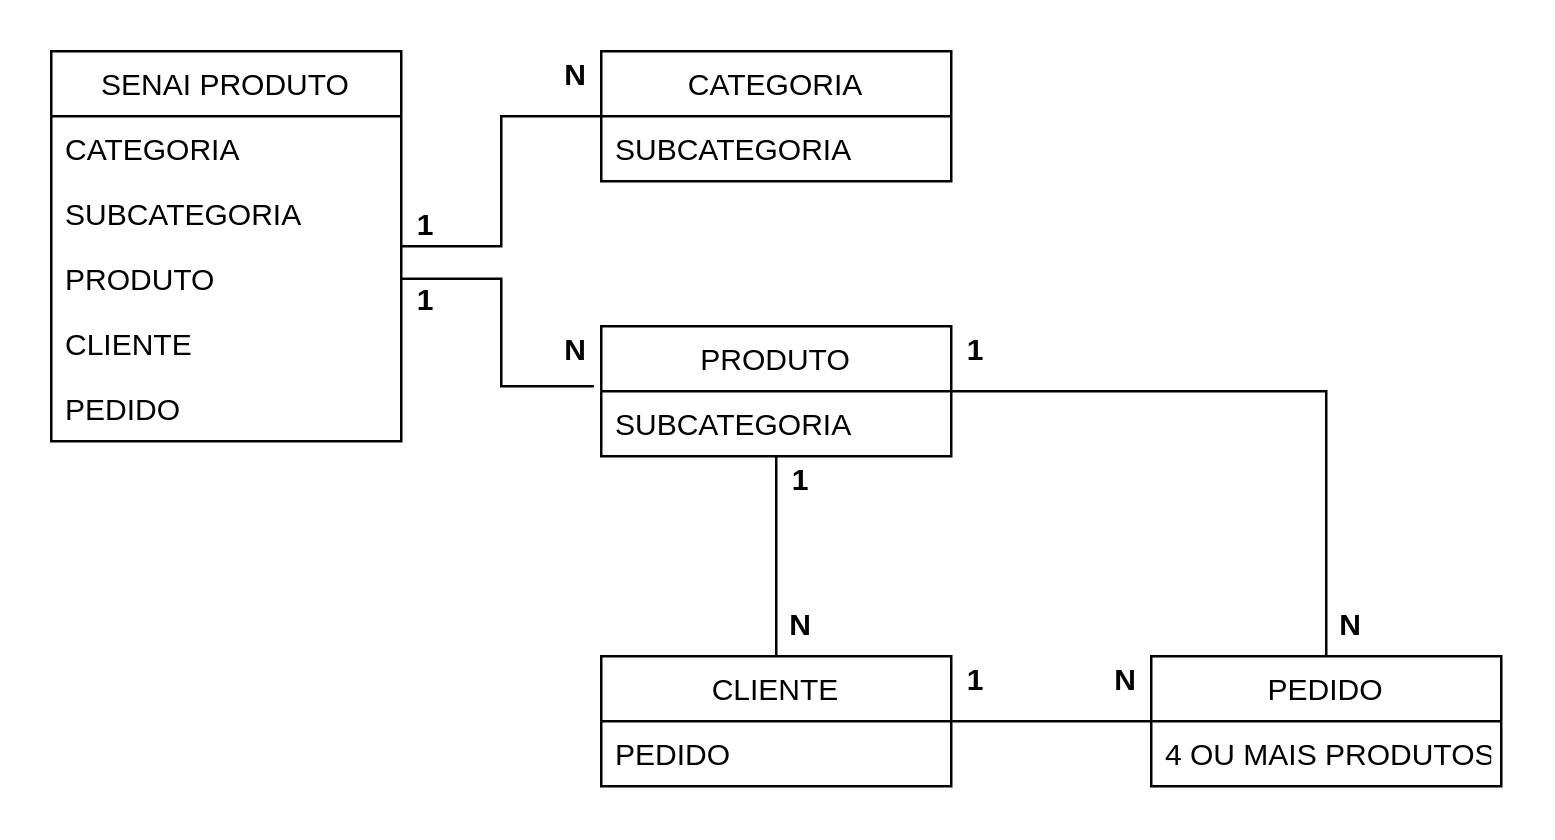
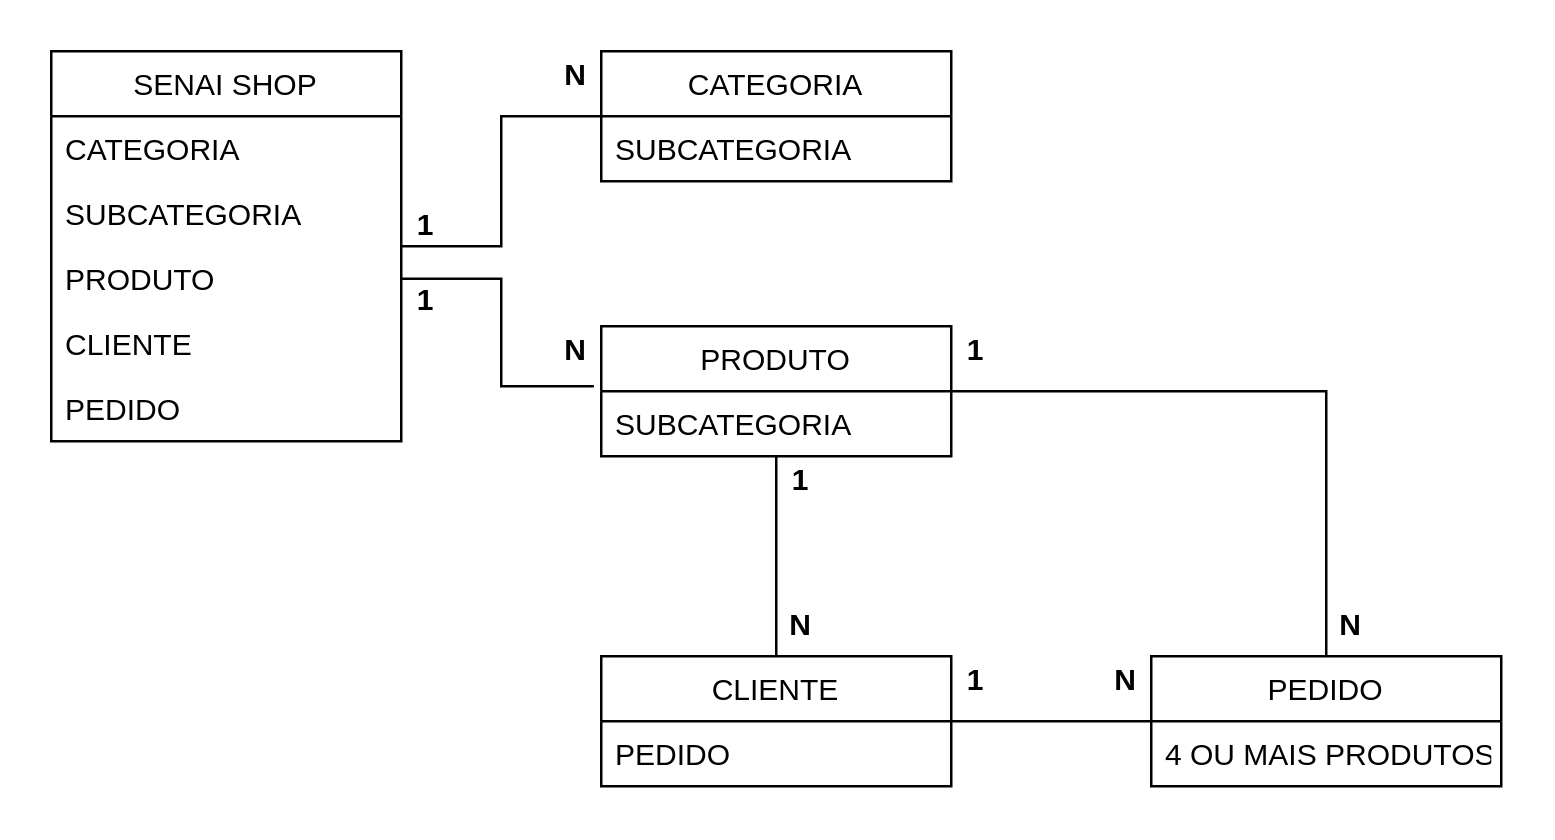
node "SENAI PRODUTO": label "SENAI PRODUTO" -> "SENAI SHOP"
